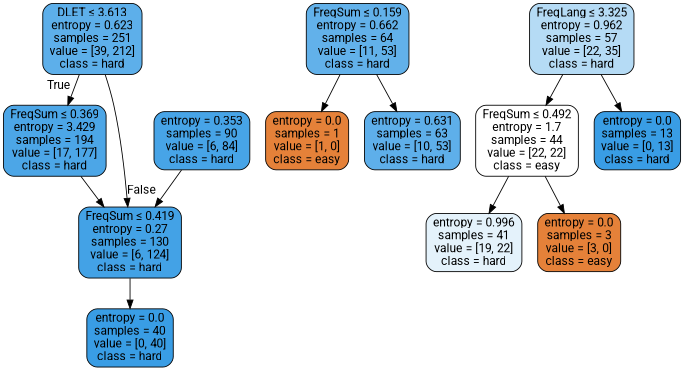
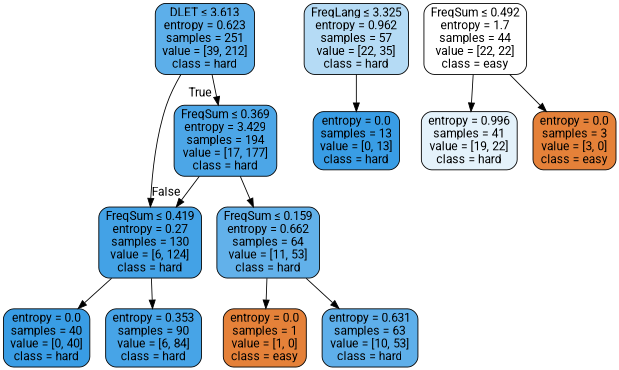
edge "FreqLang ≤ 3.325" -> "FreqSum ≤ 0.492": removed
edge "entropy = 0.353" -> "FreqSum ≤ 0.419": reversed
edge "FreqSum ≤ 0.369" -> "FreqSum ≤ 0.159": added
